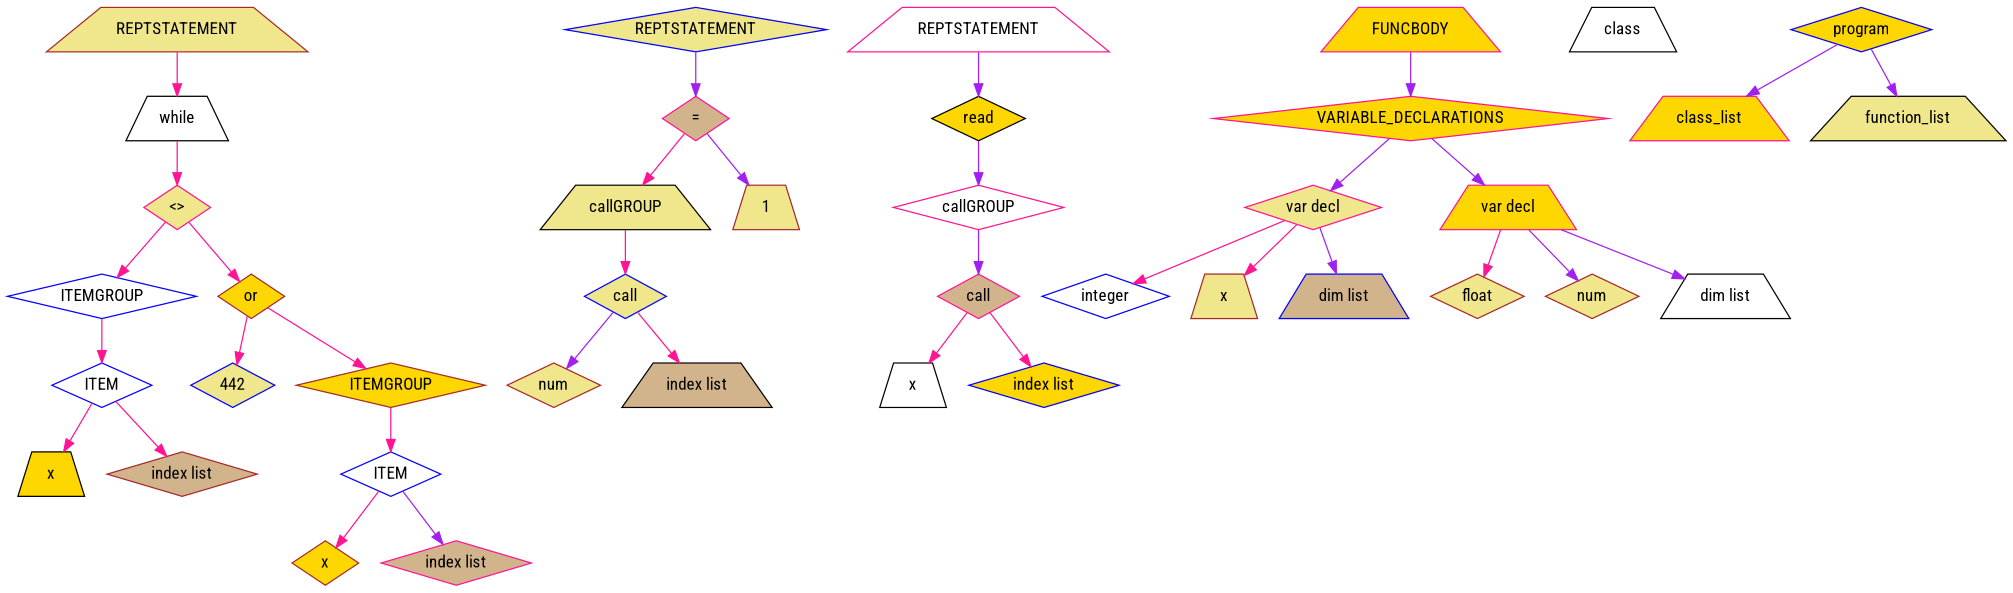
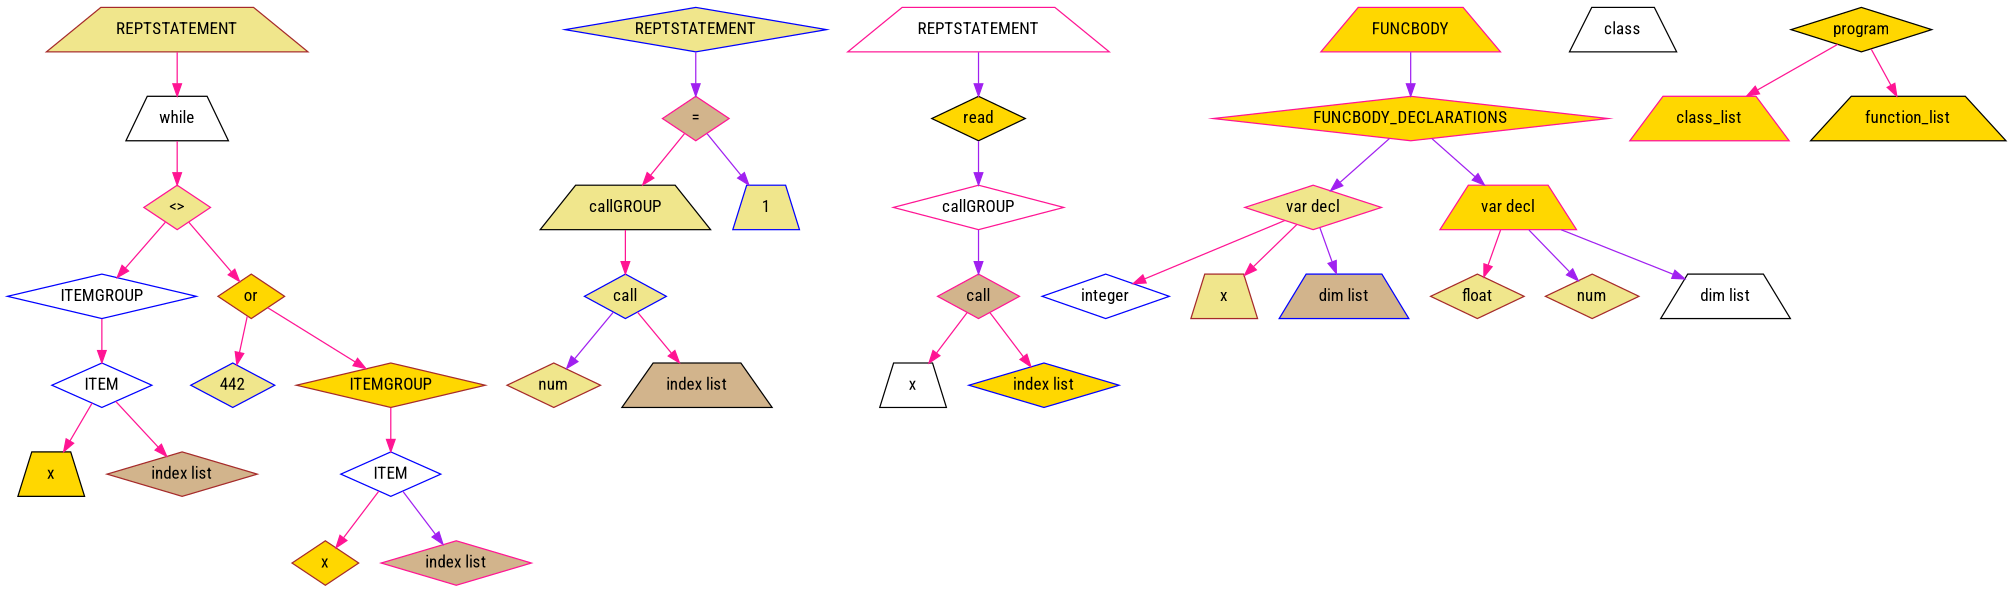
node "program": color blue -> black
edge "program" -> "class_list": color purple -> deeppink
edge "program" -> "function_list": color purple -> deeppink
node "VARIABLE_DECLARATIONS": label "VARIABLE_DECLARATIONS" -> "FUNCBODY_DECLARATIONS"
node "function_list": fillcolor khaki -> gold
node "1": color brown -> blue
